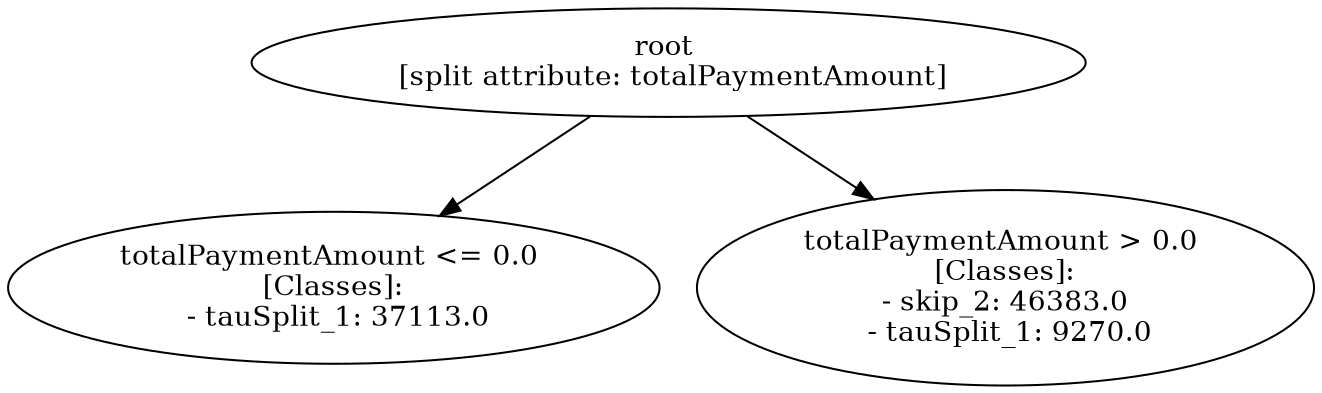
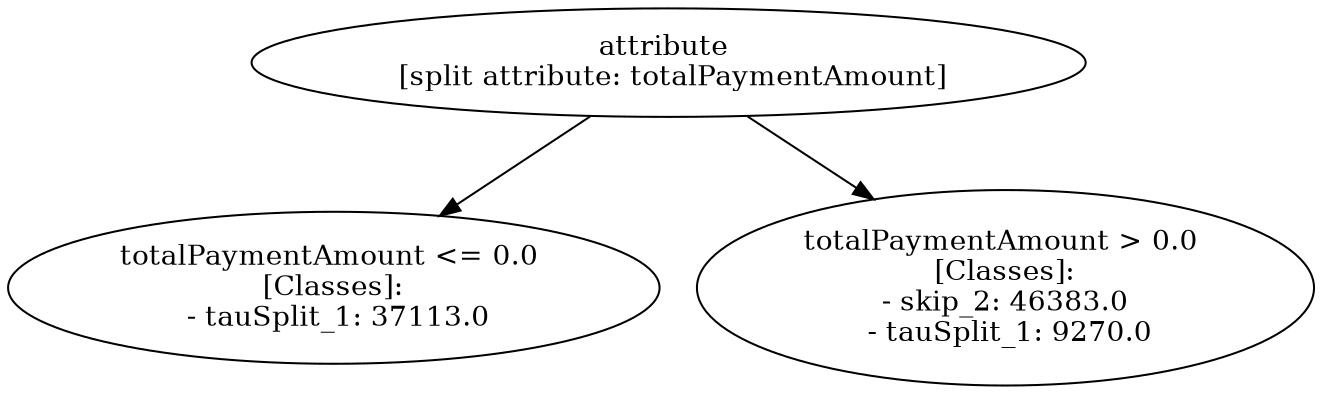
node "root [split attribute: totalPaymentAmount]": label "root [split attribute: totalPaymentAmount]" -> "attribute [split attribute: totalPaymentAmount]"
